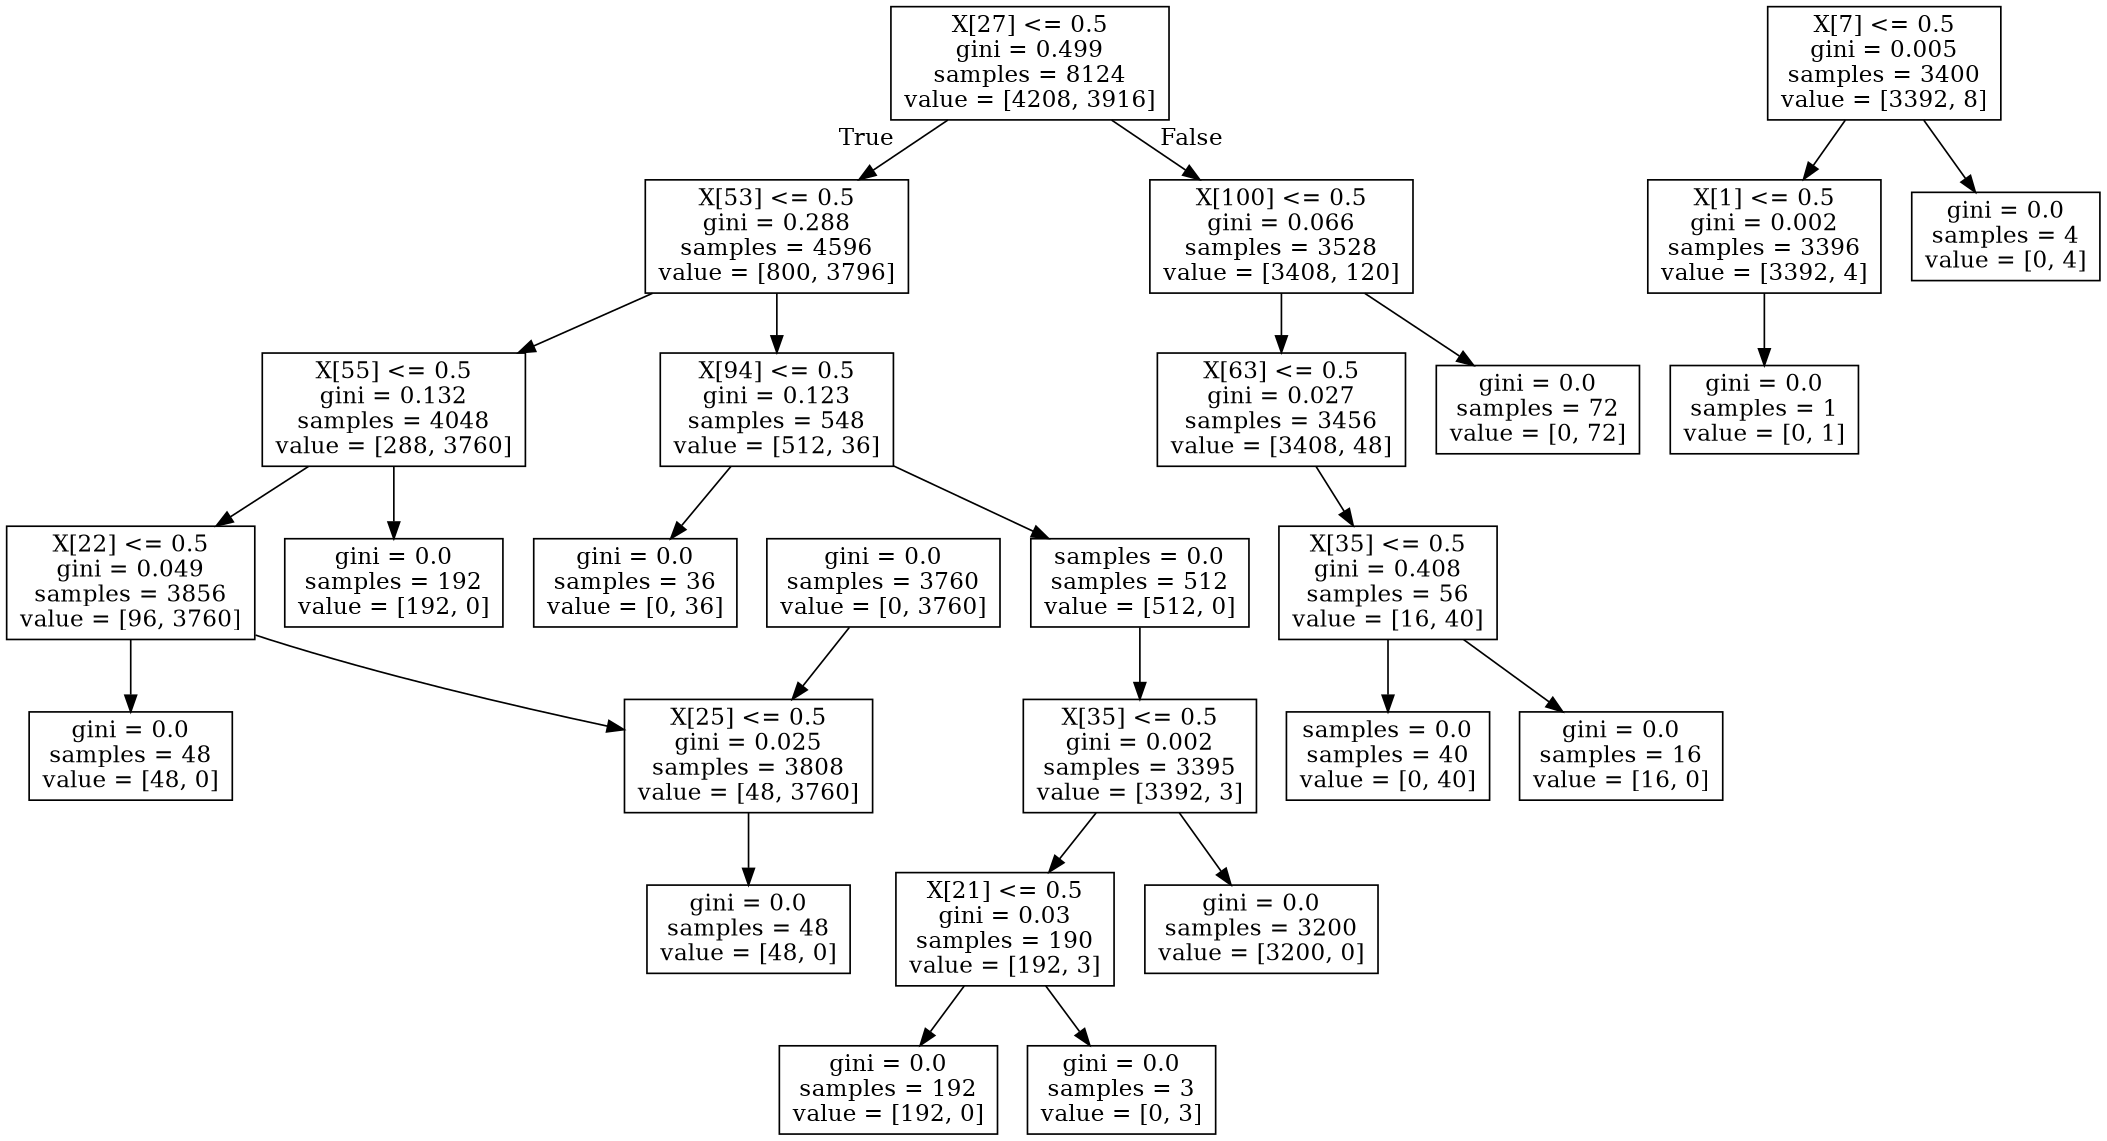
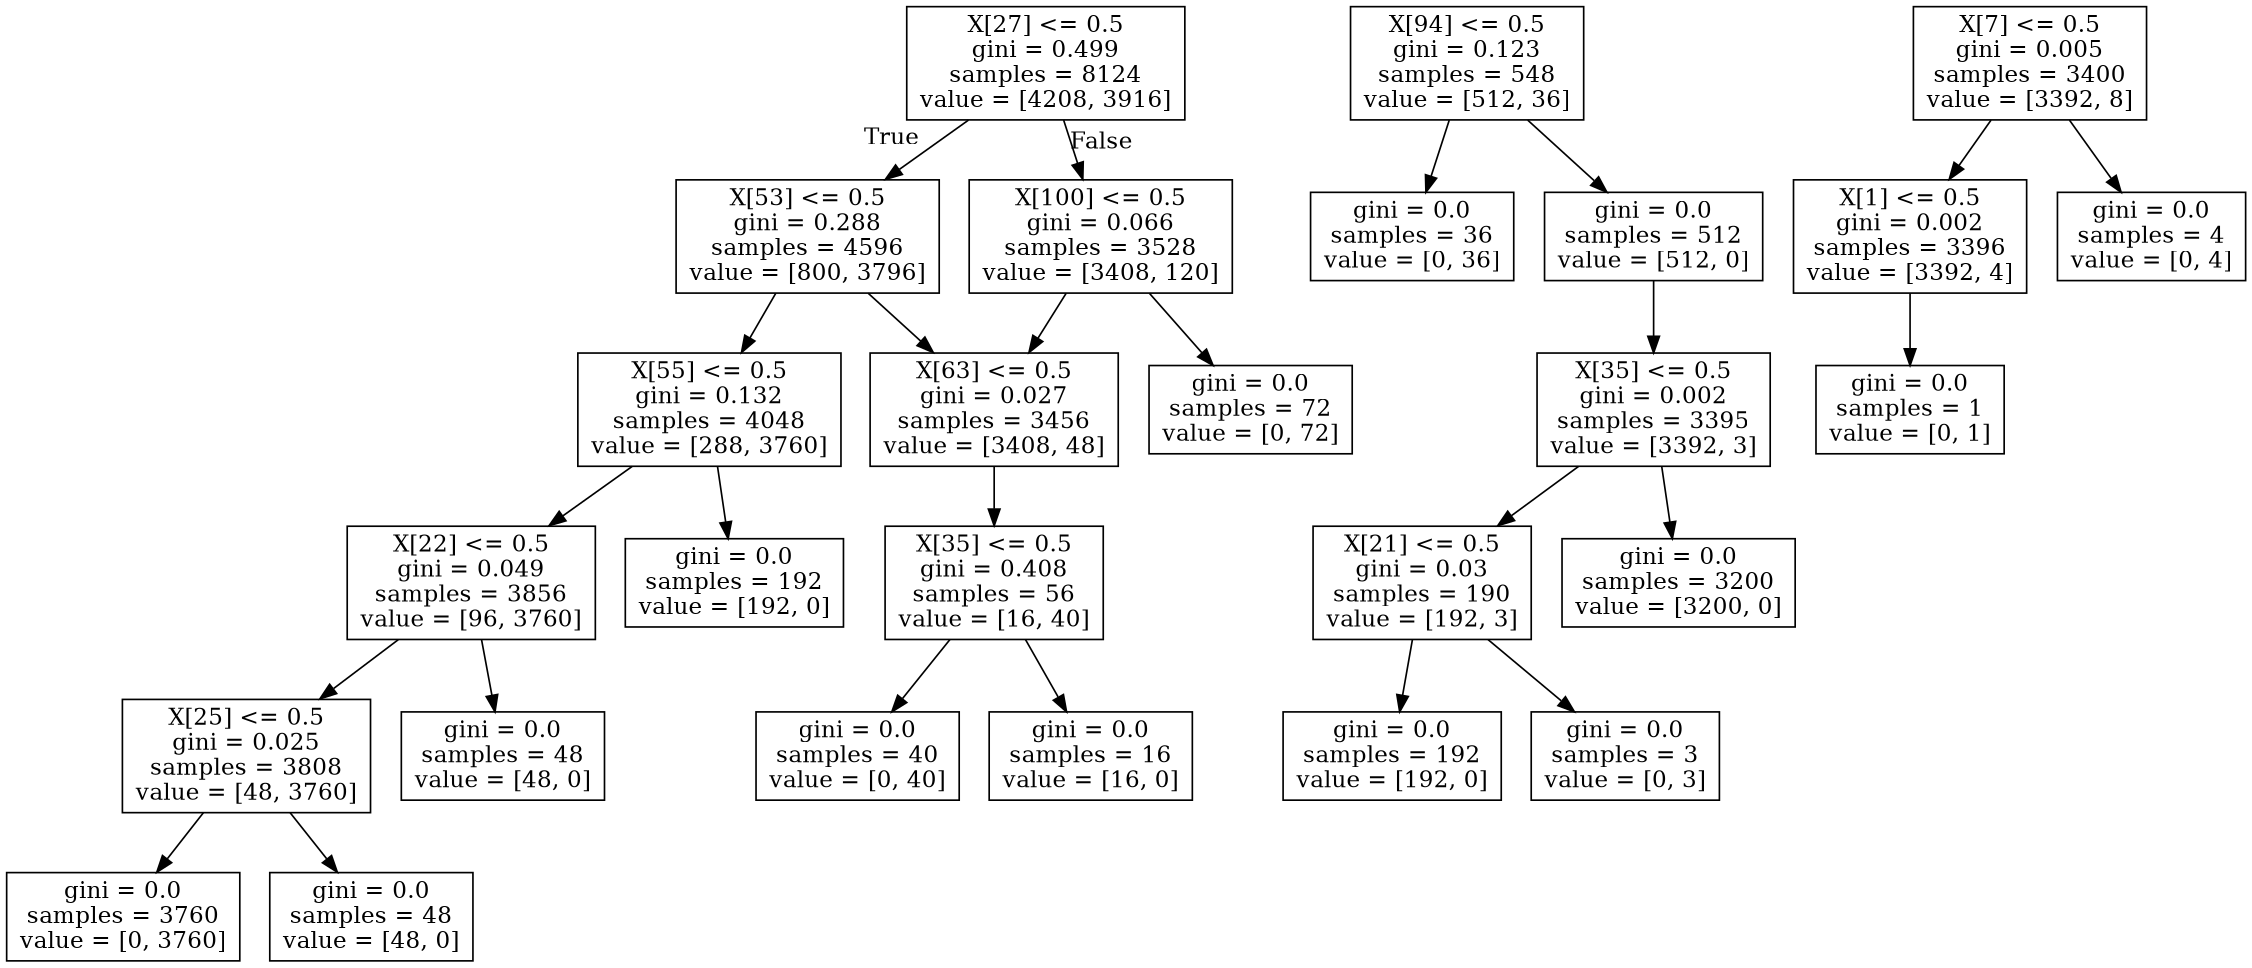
edge "X[53] <= 0.5 gini = 0.288 samples = 4596 value = [800, 3796]" -> "X[94] <= 0.5 gini = 0.123 samples = 548 value = [512, 36]": now "X[53] <= 0.5 gini = 0.288 samples = 4596 value = [800, 3796]" -> "X[63] <= 0.5 gini = 0.027 samples = 3456 value = [3408, 48]"
node "samples = 0.0 samples = 512 value = [512, 0]": label "samples = 0.0 samples = 512 value = [512, 0]" -> "gini = 0.0 samples = 512 value = [512, 0]"
edge "gini = 0.0 samples = 3760 value = [0, 3760]" -> "X[25] <= 0.5 gini = 0.025 samples = 3808 value = [48, 3760]": reversed
node "samples = 0.0 samples = 40 value = [0, 40]": label "samples = 0.0 samples = 40 value = [0, 40]" -> "gini = 0.0 samples = 40 value = [0, 40]"
